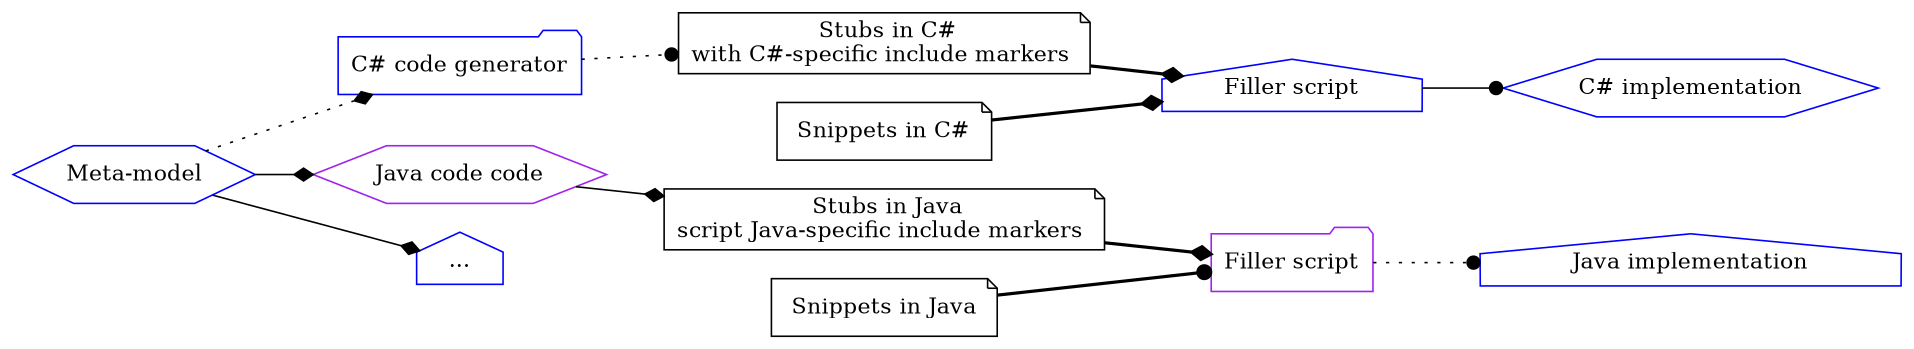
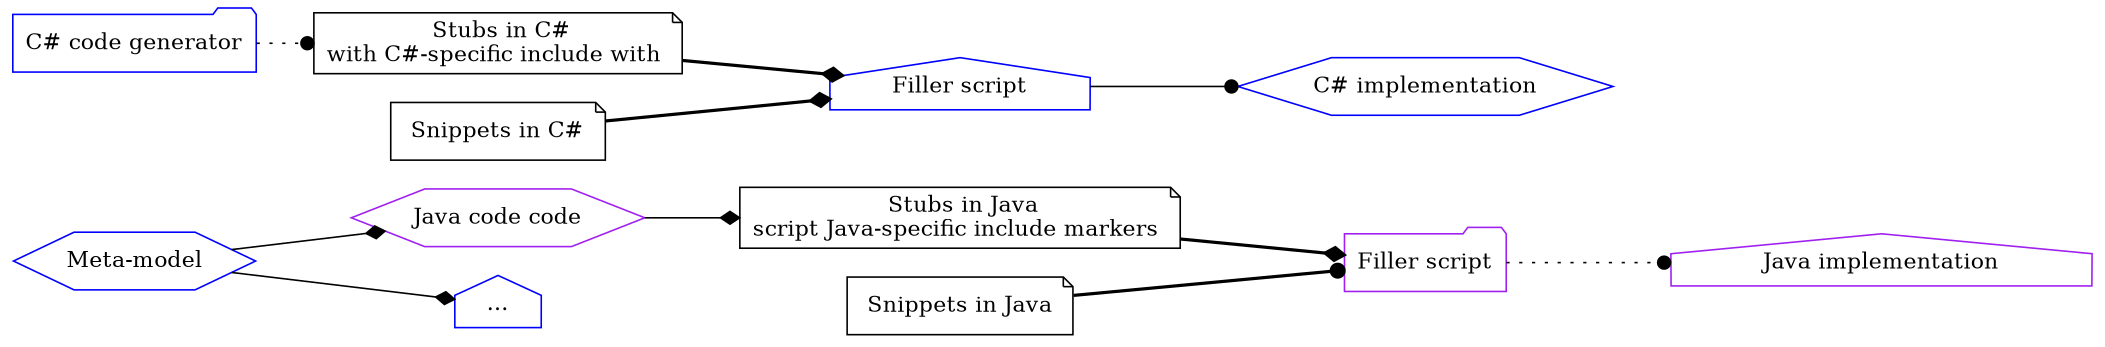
node "Stubs in C#": text "with C#-specific include markers" -> "with C#-specific include with"
edge "Meta-model" -> "C# code generator": removed
node "Java implementation": color blue -> purple
